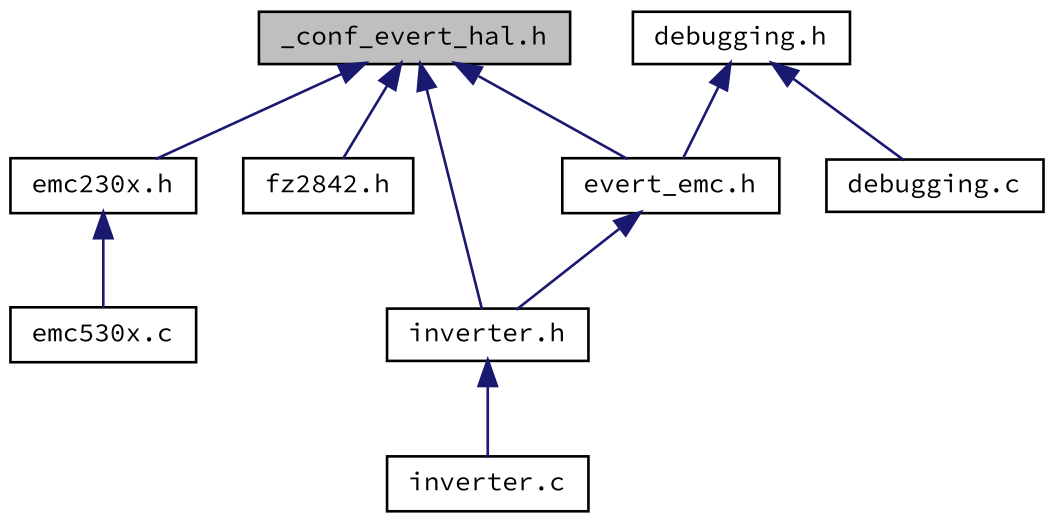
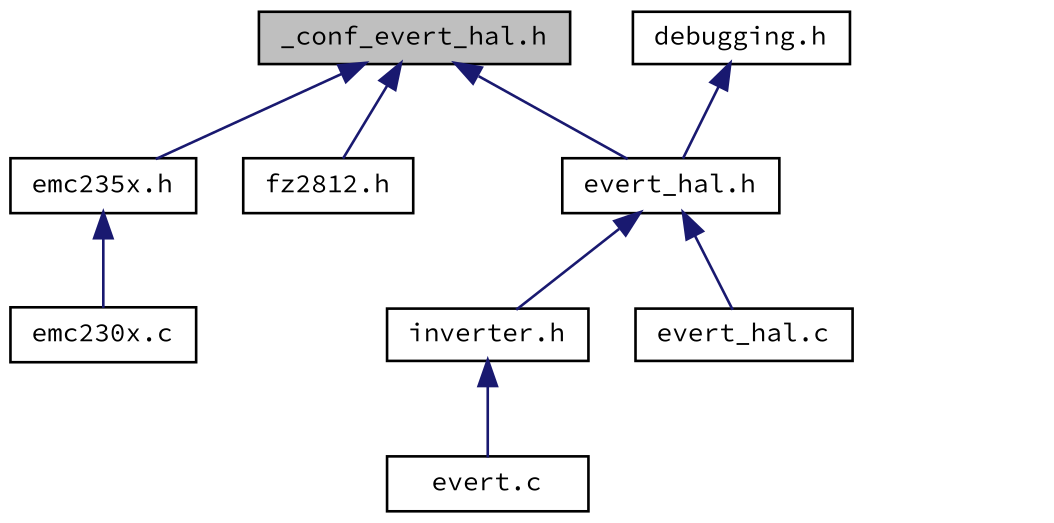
node "emc230x.h": label "emc230x.h" -> "emc235x.h"
node "fz2842.h": label "fz2842.h" -> "fz2812.h"
node "evert_emc.h": label "evert_emc.h" -> "evert_hal.h"
node "debugging.c": removed
edge "inverter.h" -> "_conf_evert_hal.h": removed
node "emc530x.c": label "emc530x.c" -> "emc230x.c"
node "evert_hal.c": added
node "inverter.c": label "inverter.c" -> "evert.c"
